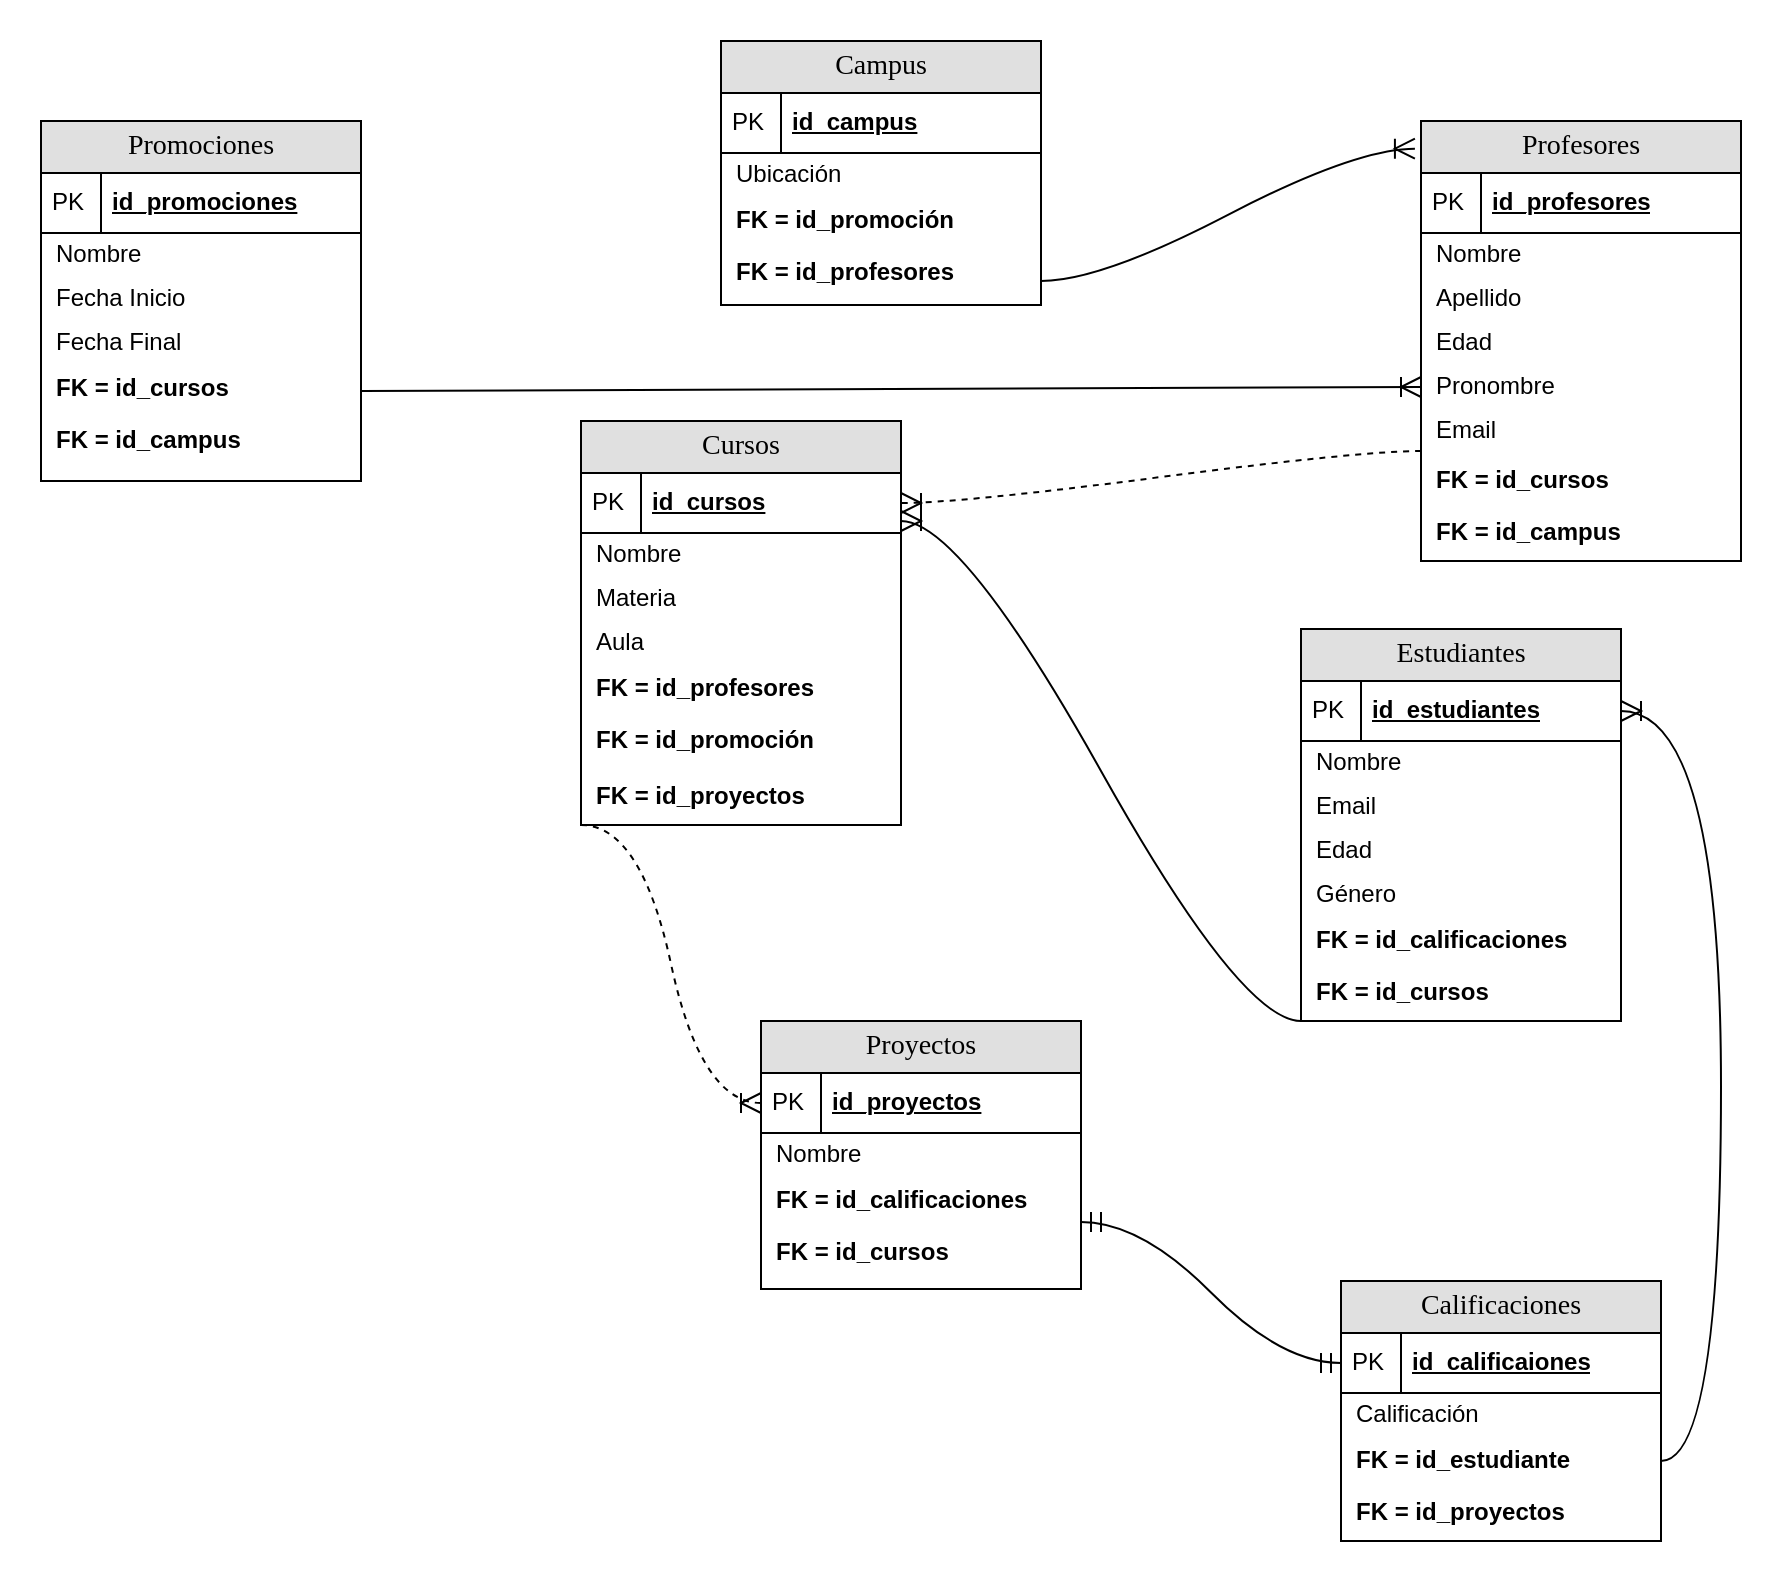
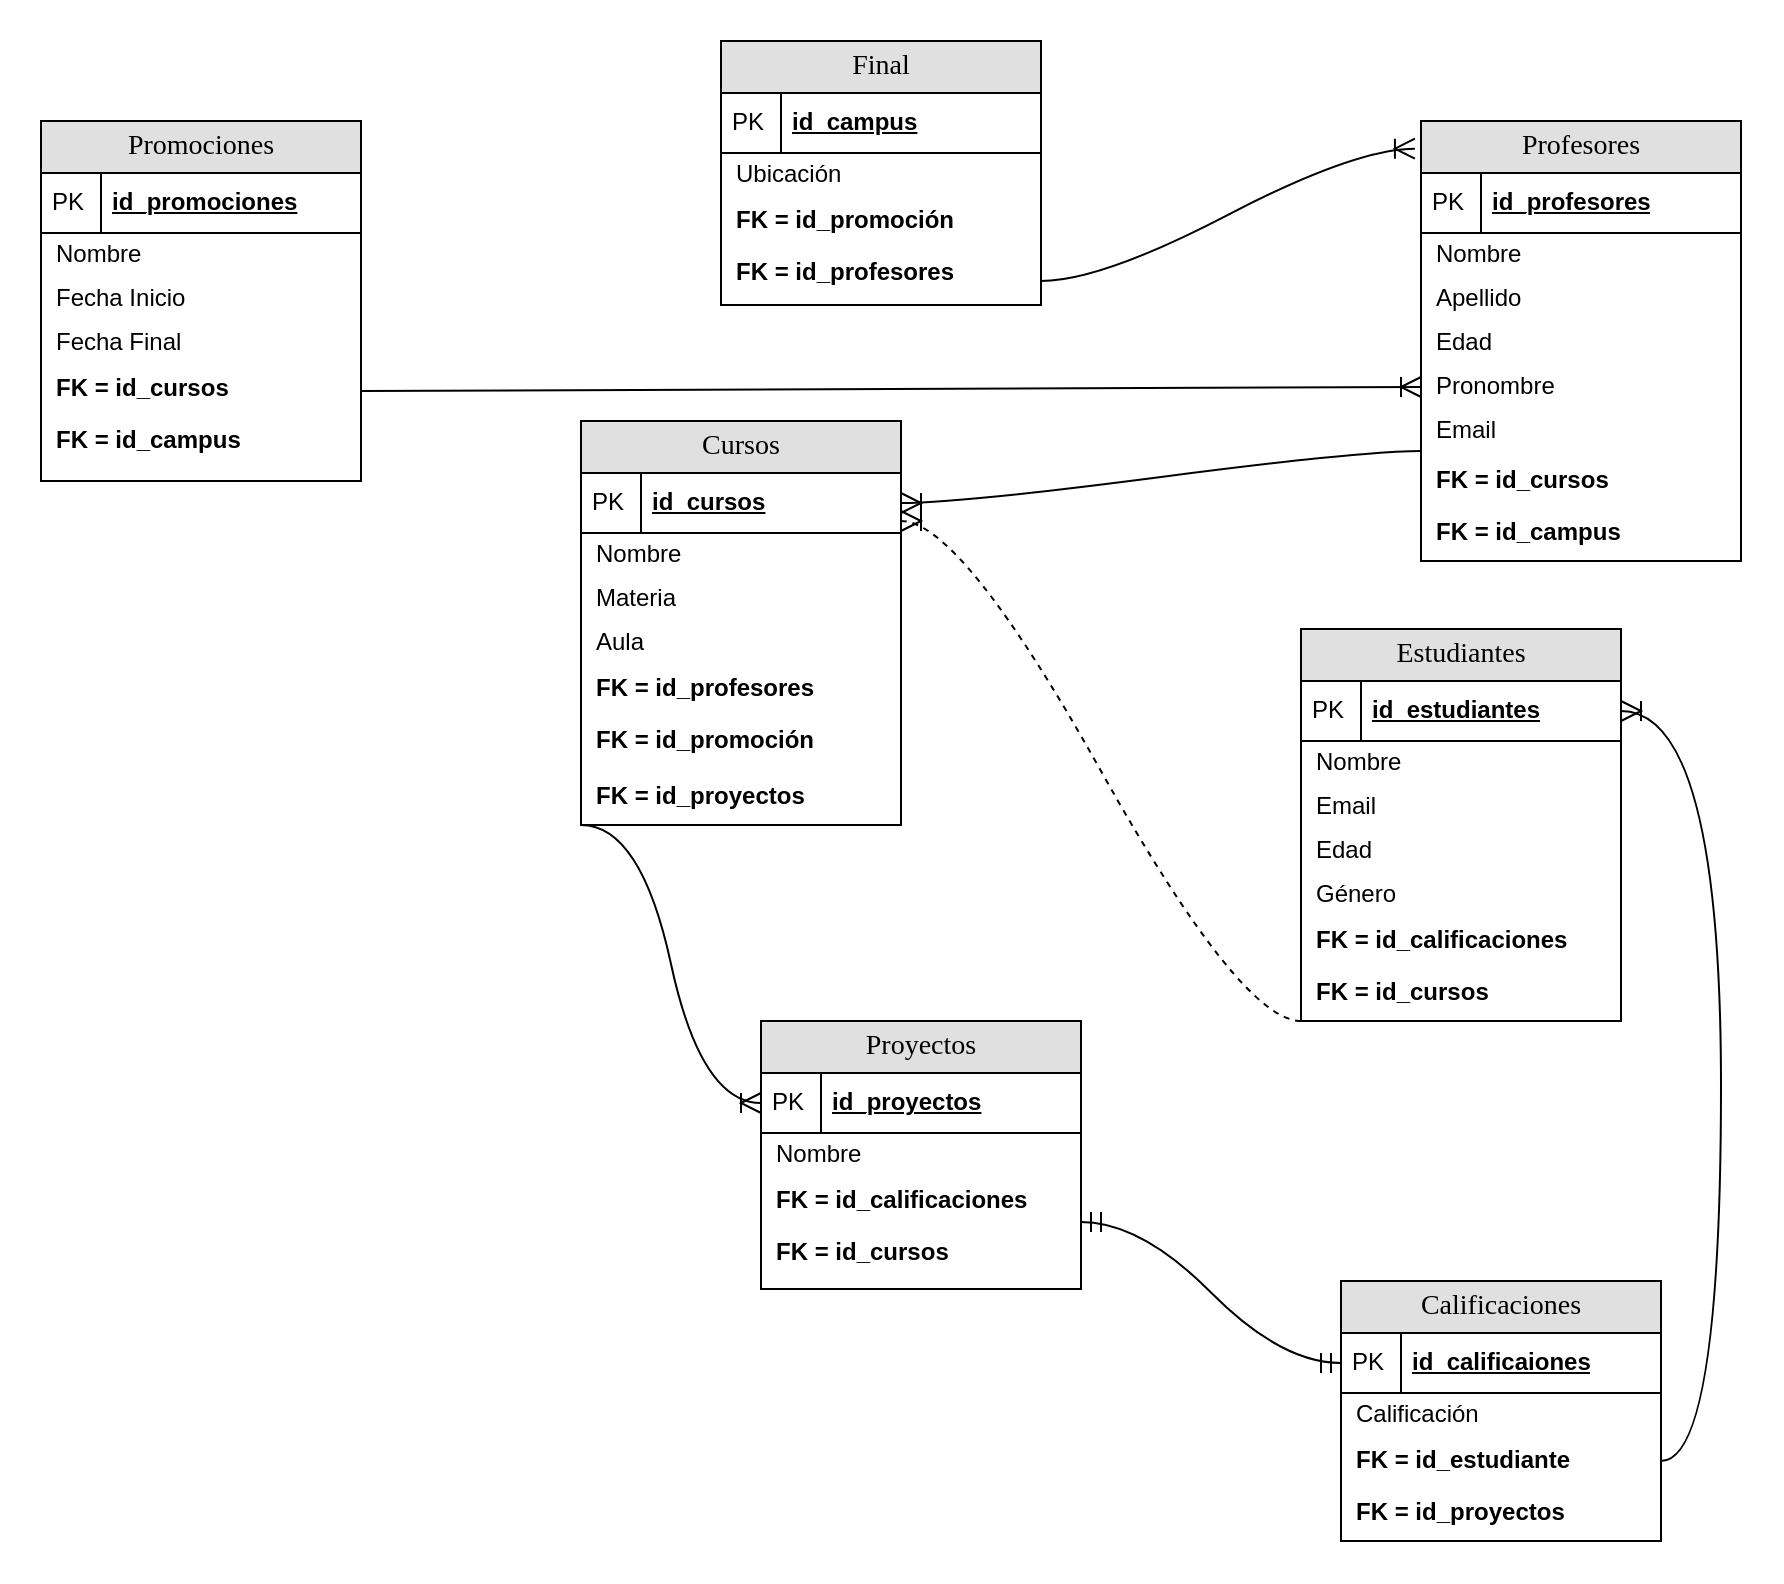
node "Campus": label "Campus" -> "Final"
edge "Profesores" -> "id_cursos": style dashed -> solid
edge "Estudiantes" -> "id_cursos": style solid -> dashed
edge "Cursos" -> "id_proyectos": style dashed -> solid
